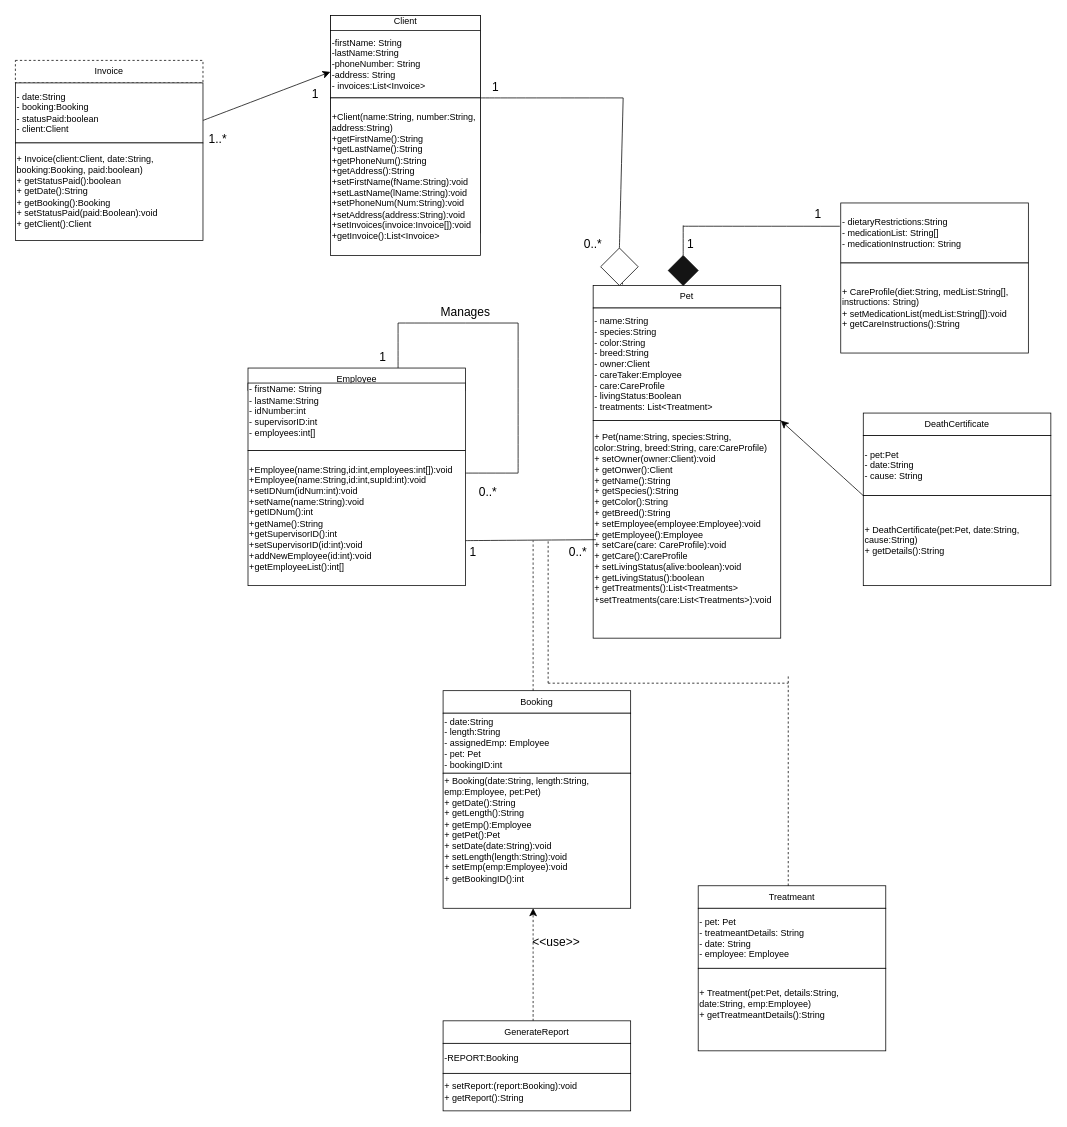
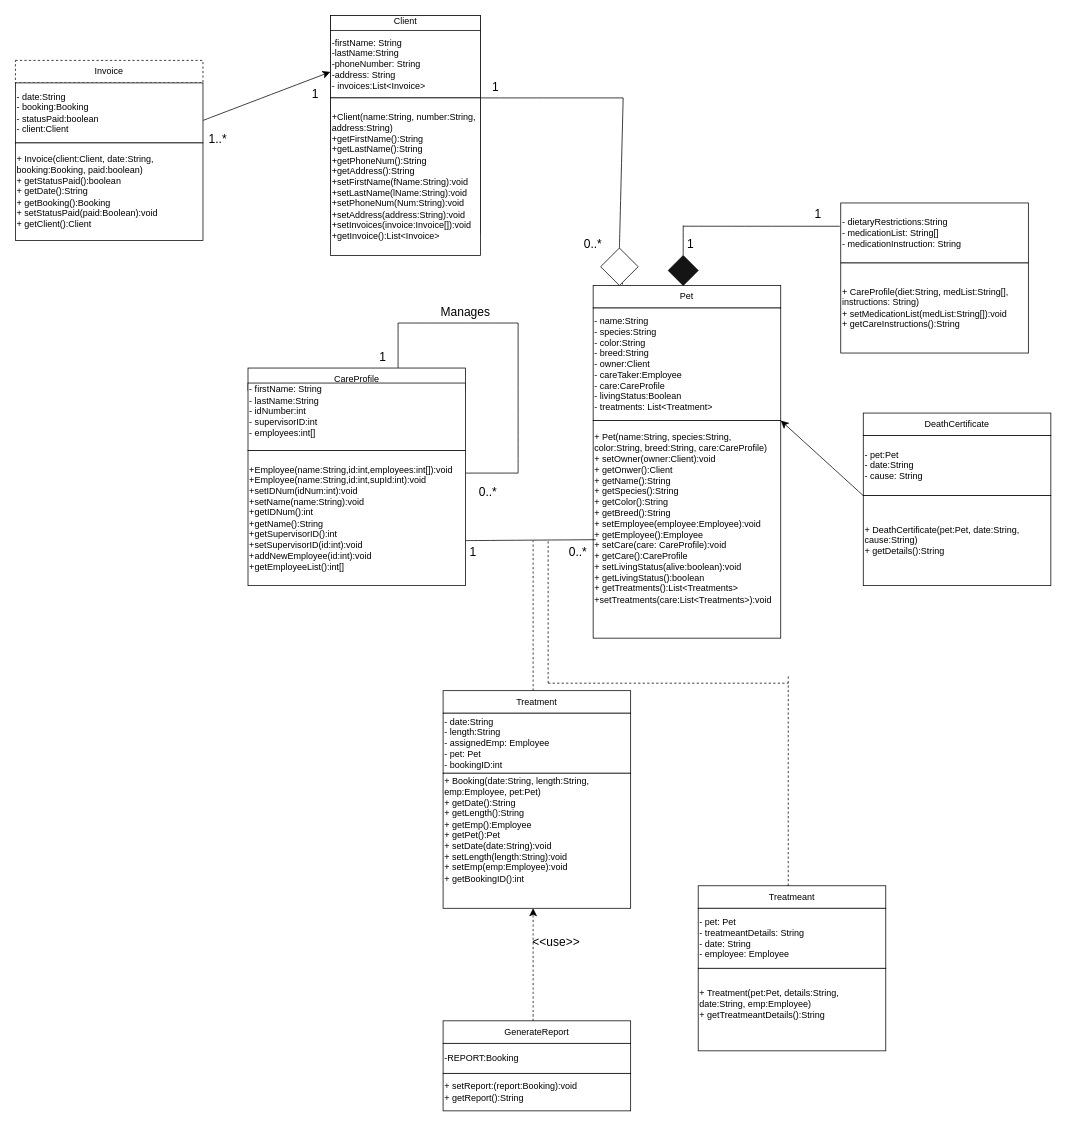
node "Employee": label "Employee" -> "CareProfile"
node "Booking": label "Booking" -> "Treatment"
